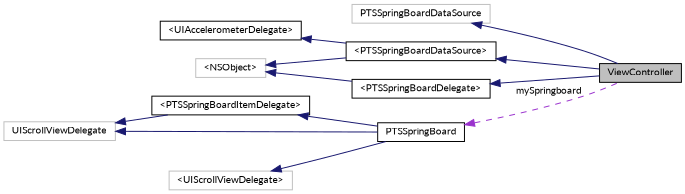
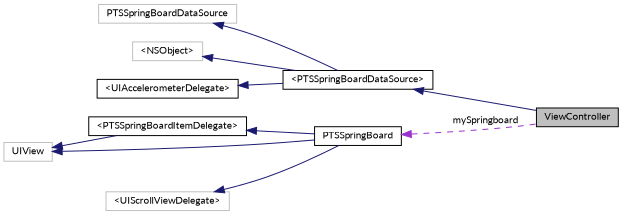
edge "ViewController" -> "PTSSpringBoardDataSource": now "<PTSSpringBoardDataSource>" -> "PTSSpringBoardDataSource"
node "<PTSSpringBoardDelegate>": removed
node "UIScrollViewDelegate": label "UIScrollViewDelegate" -> "UIView"
